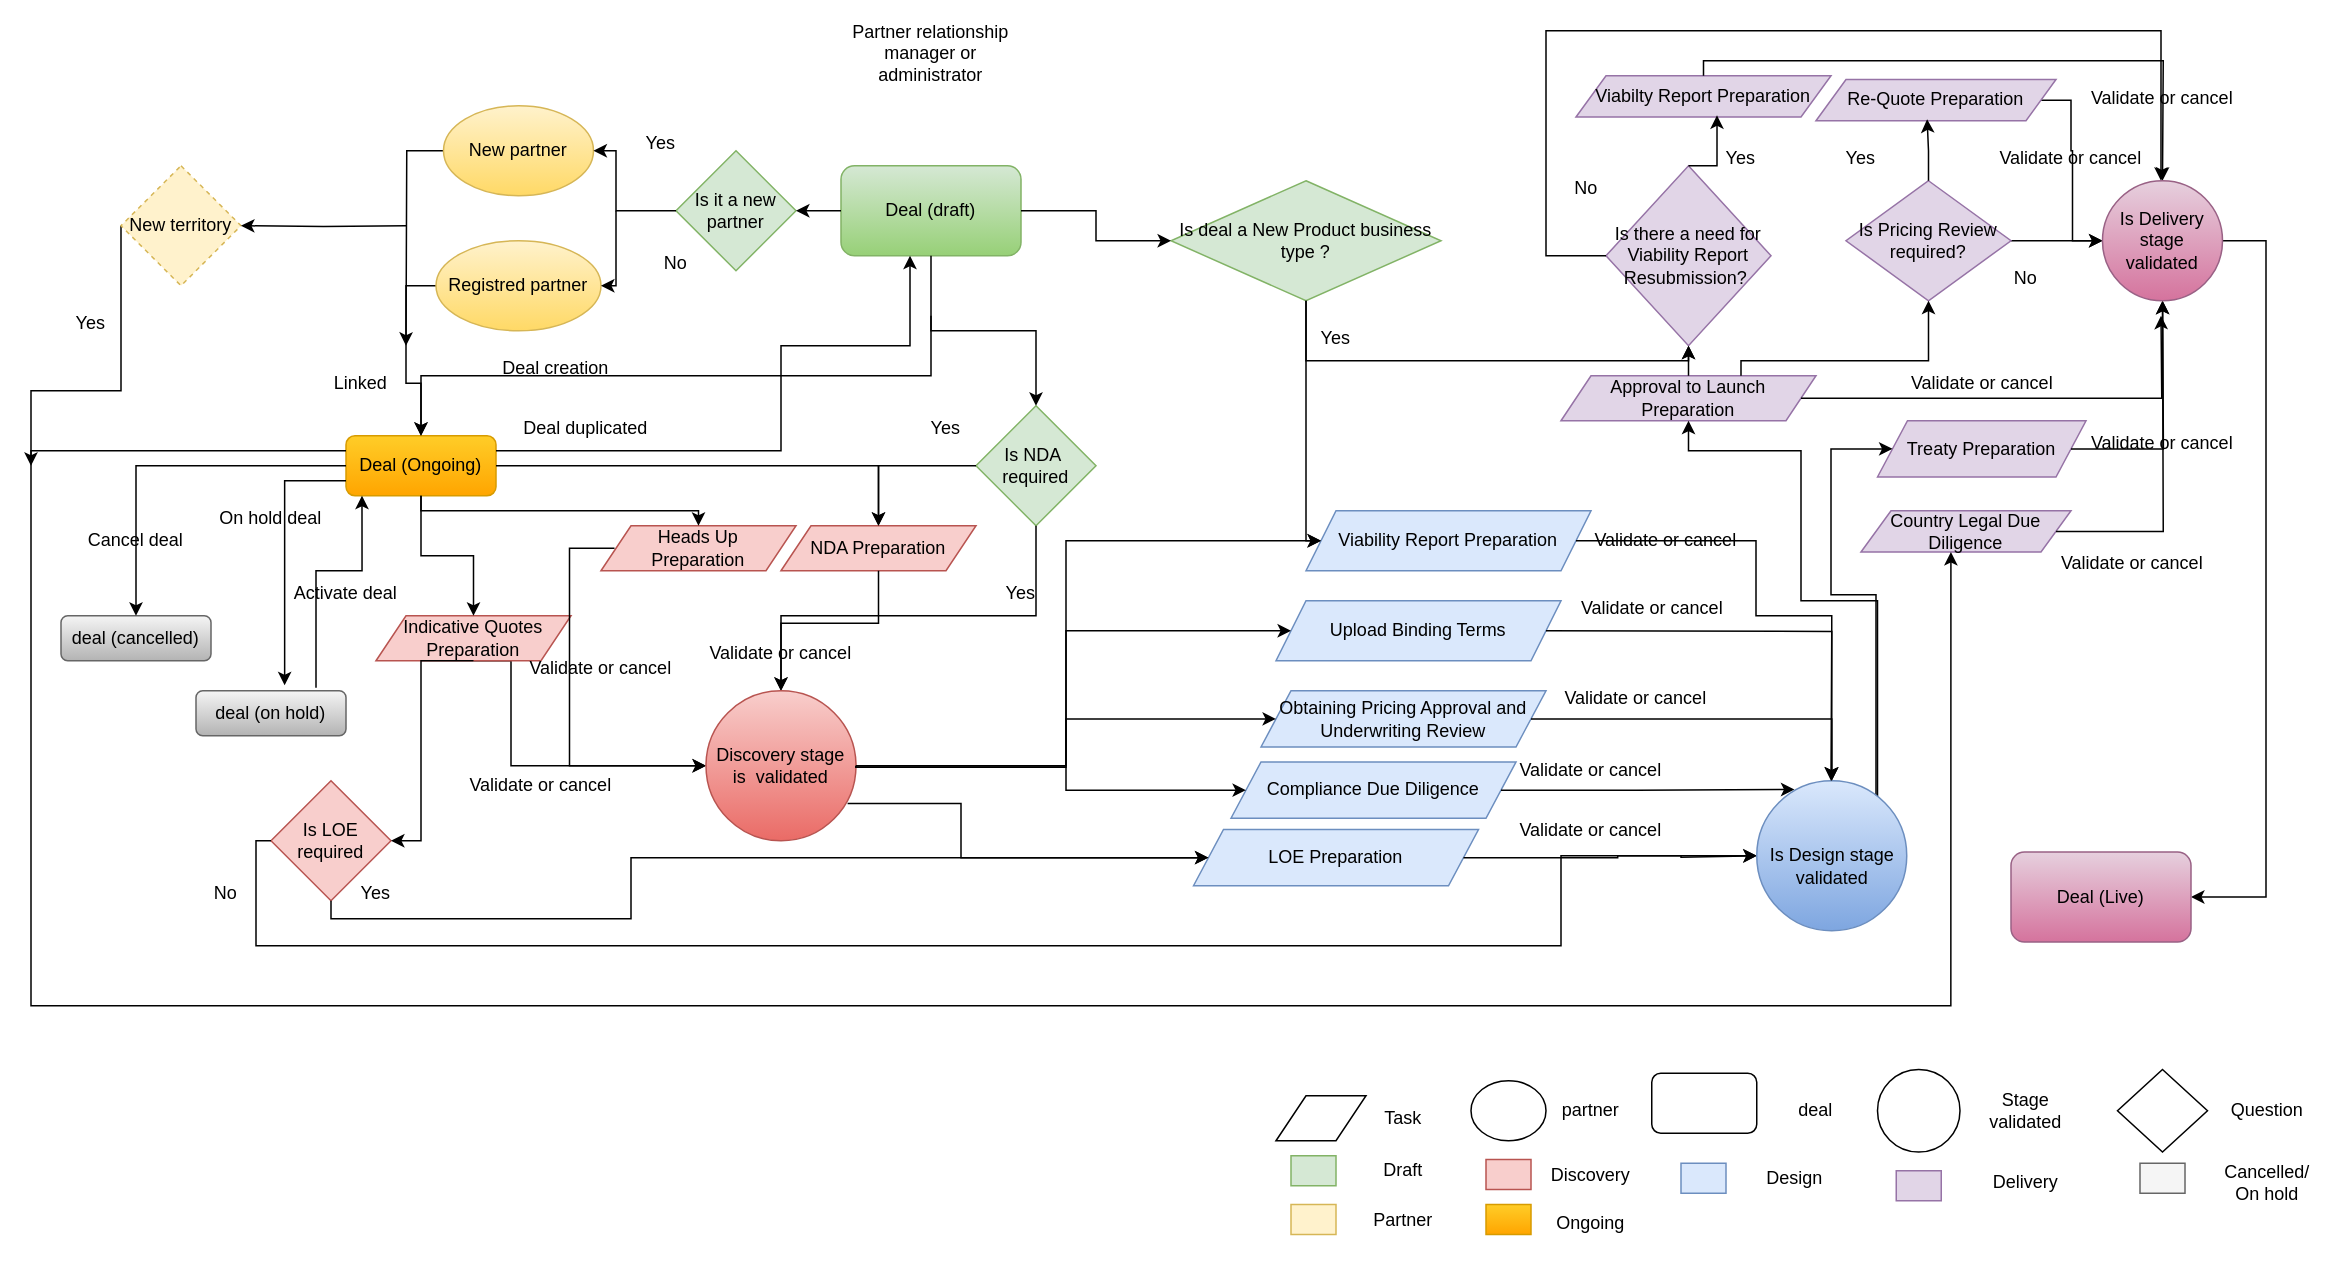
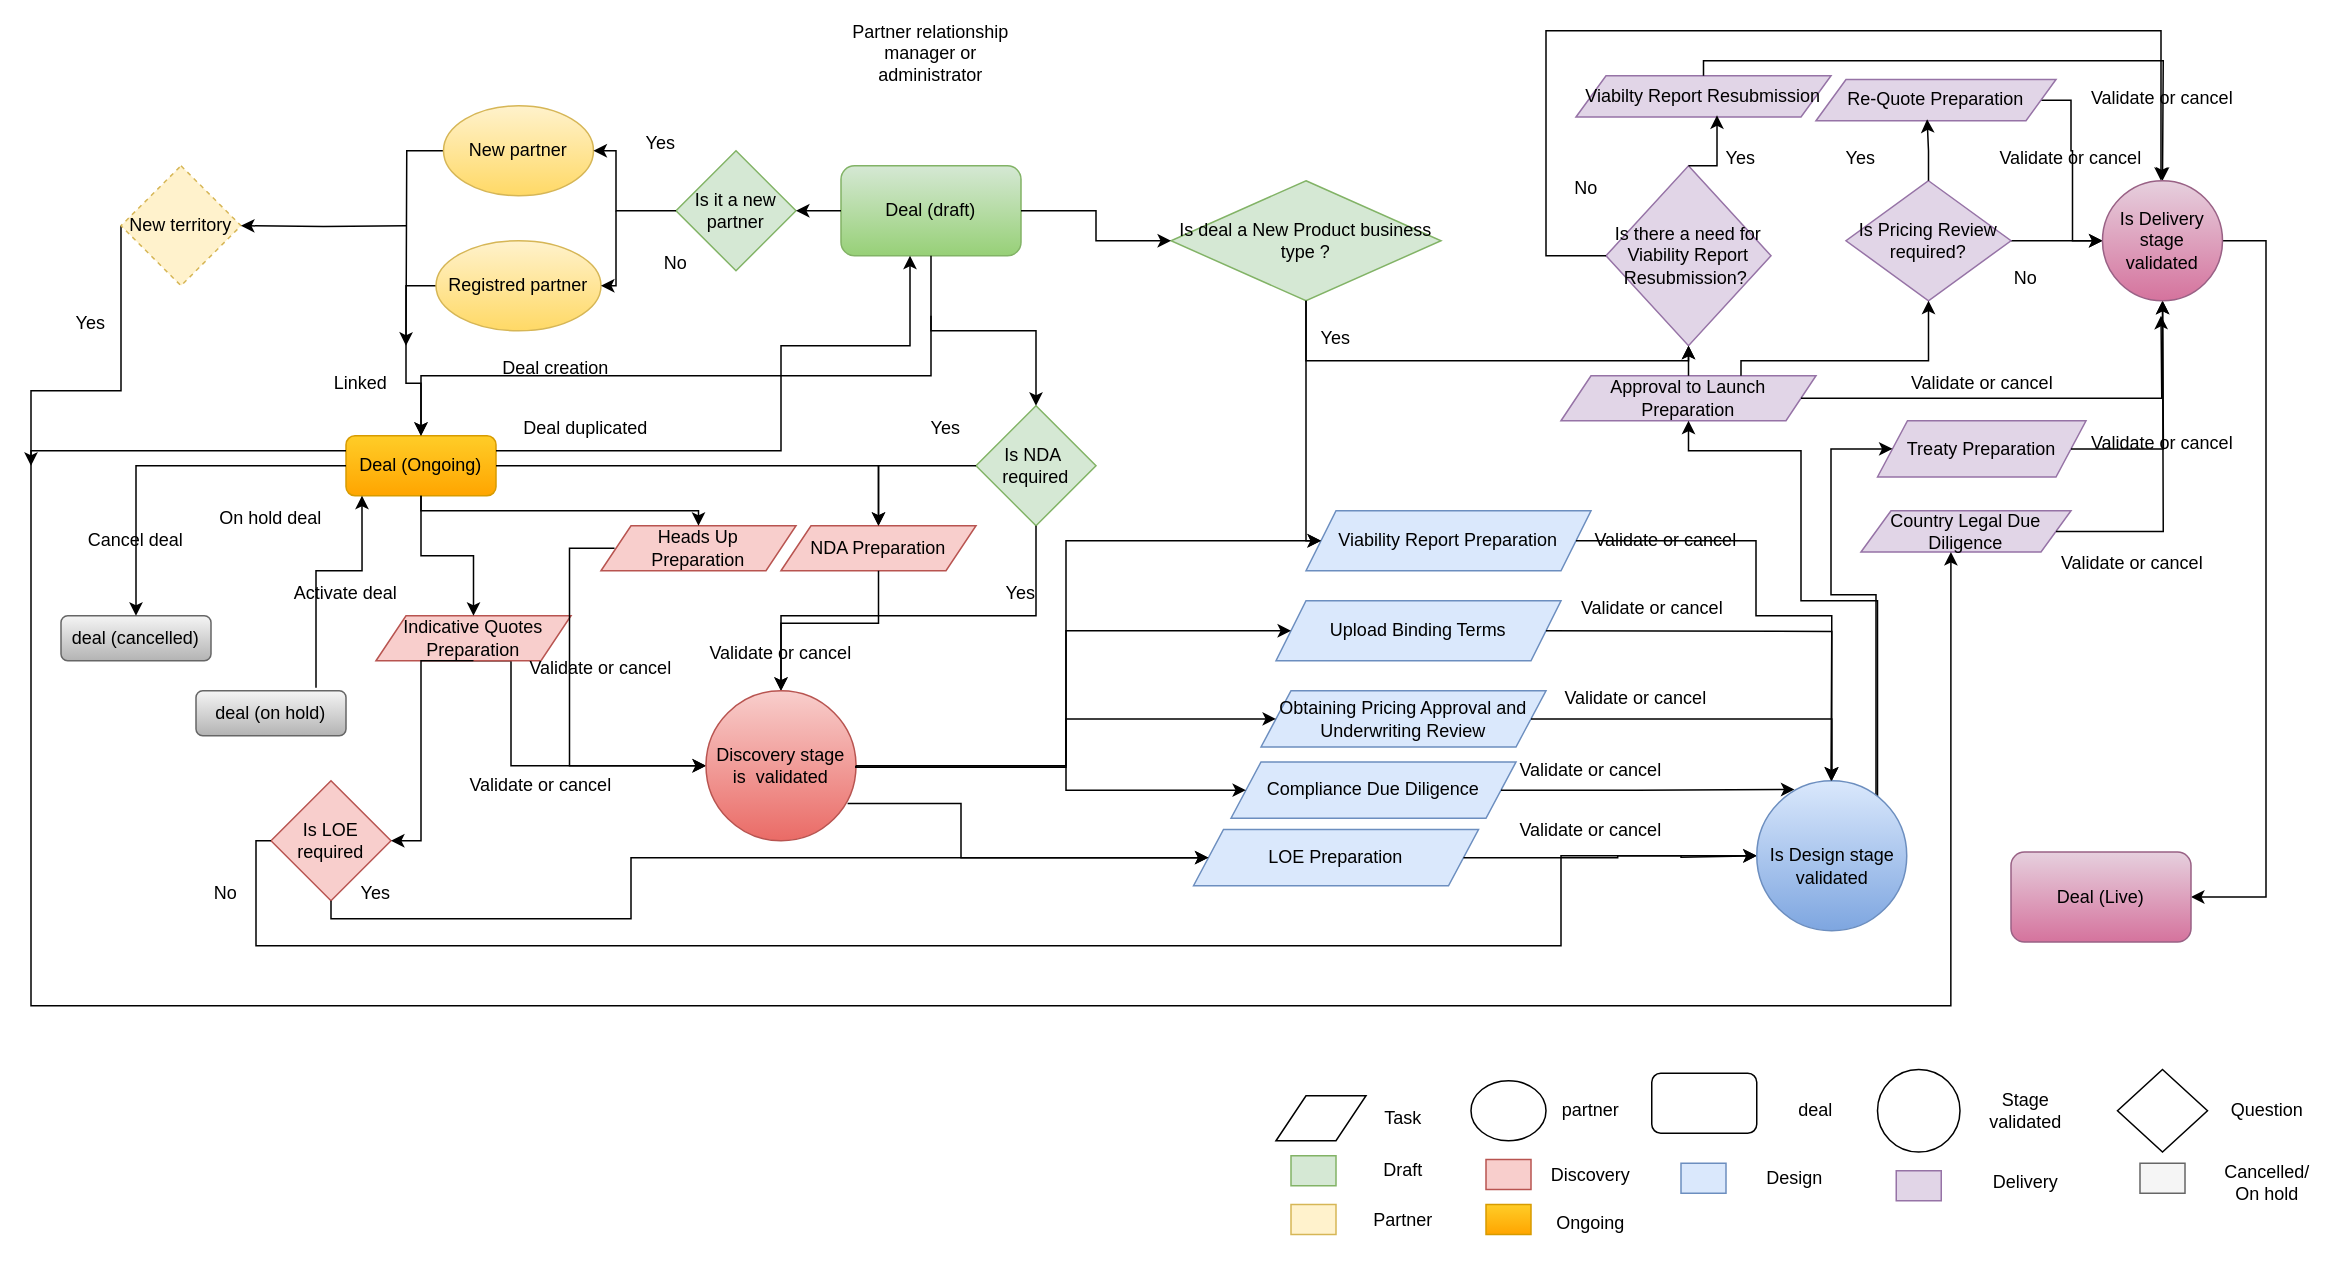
node "Viabilty Report Preparation": label "Viabilty Report Preparation" -> "Viabilty Report Resubmission"
edge "Deal (Ongoing)" -> "deal (on hold)": removed
